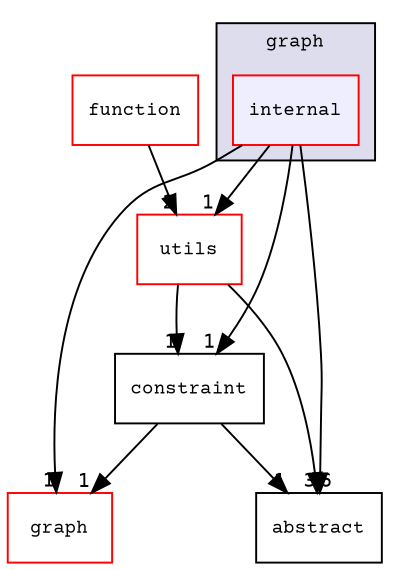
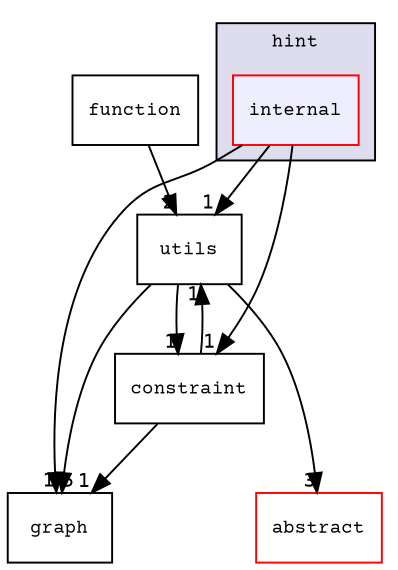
cluster "graph": label "graph" -> "hint"
node "function": color red -> black
node "utils": color red -> black
edge "internal" -> "abstract": removed
edge "utils" -> "graph": added
edge "constraint" -> "abstract": now "constraint" -> "utils"
node "graph": color red -> black
node "abstract": color black -> red
